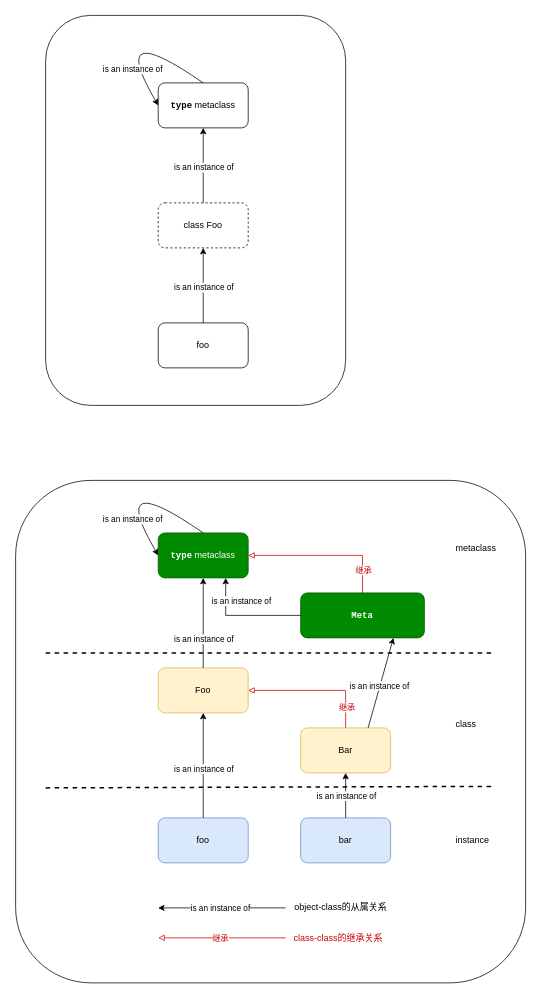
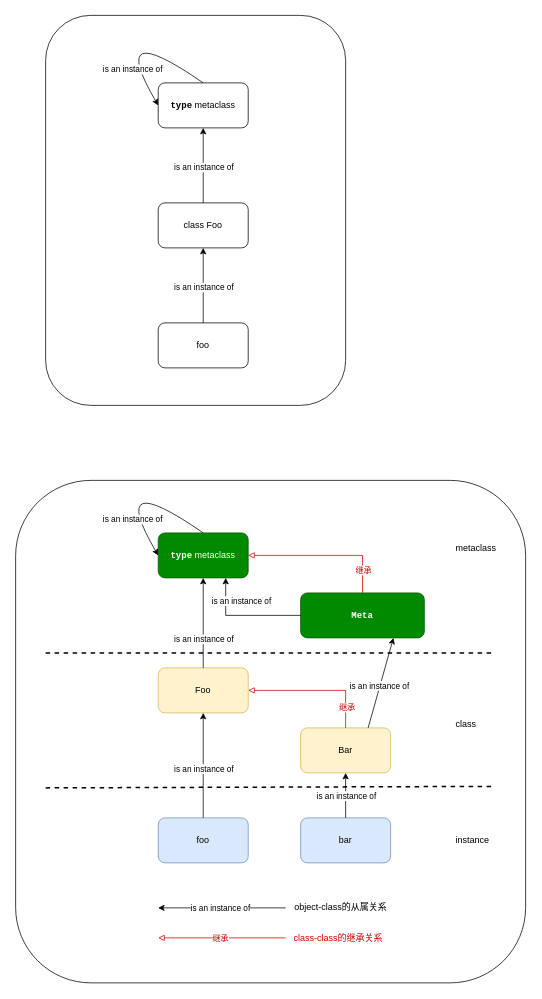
node "class Foo": style dashed -> solid
